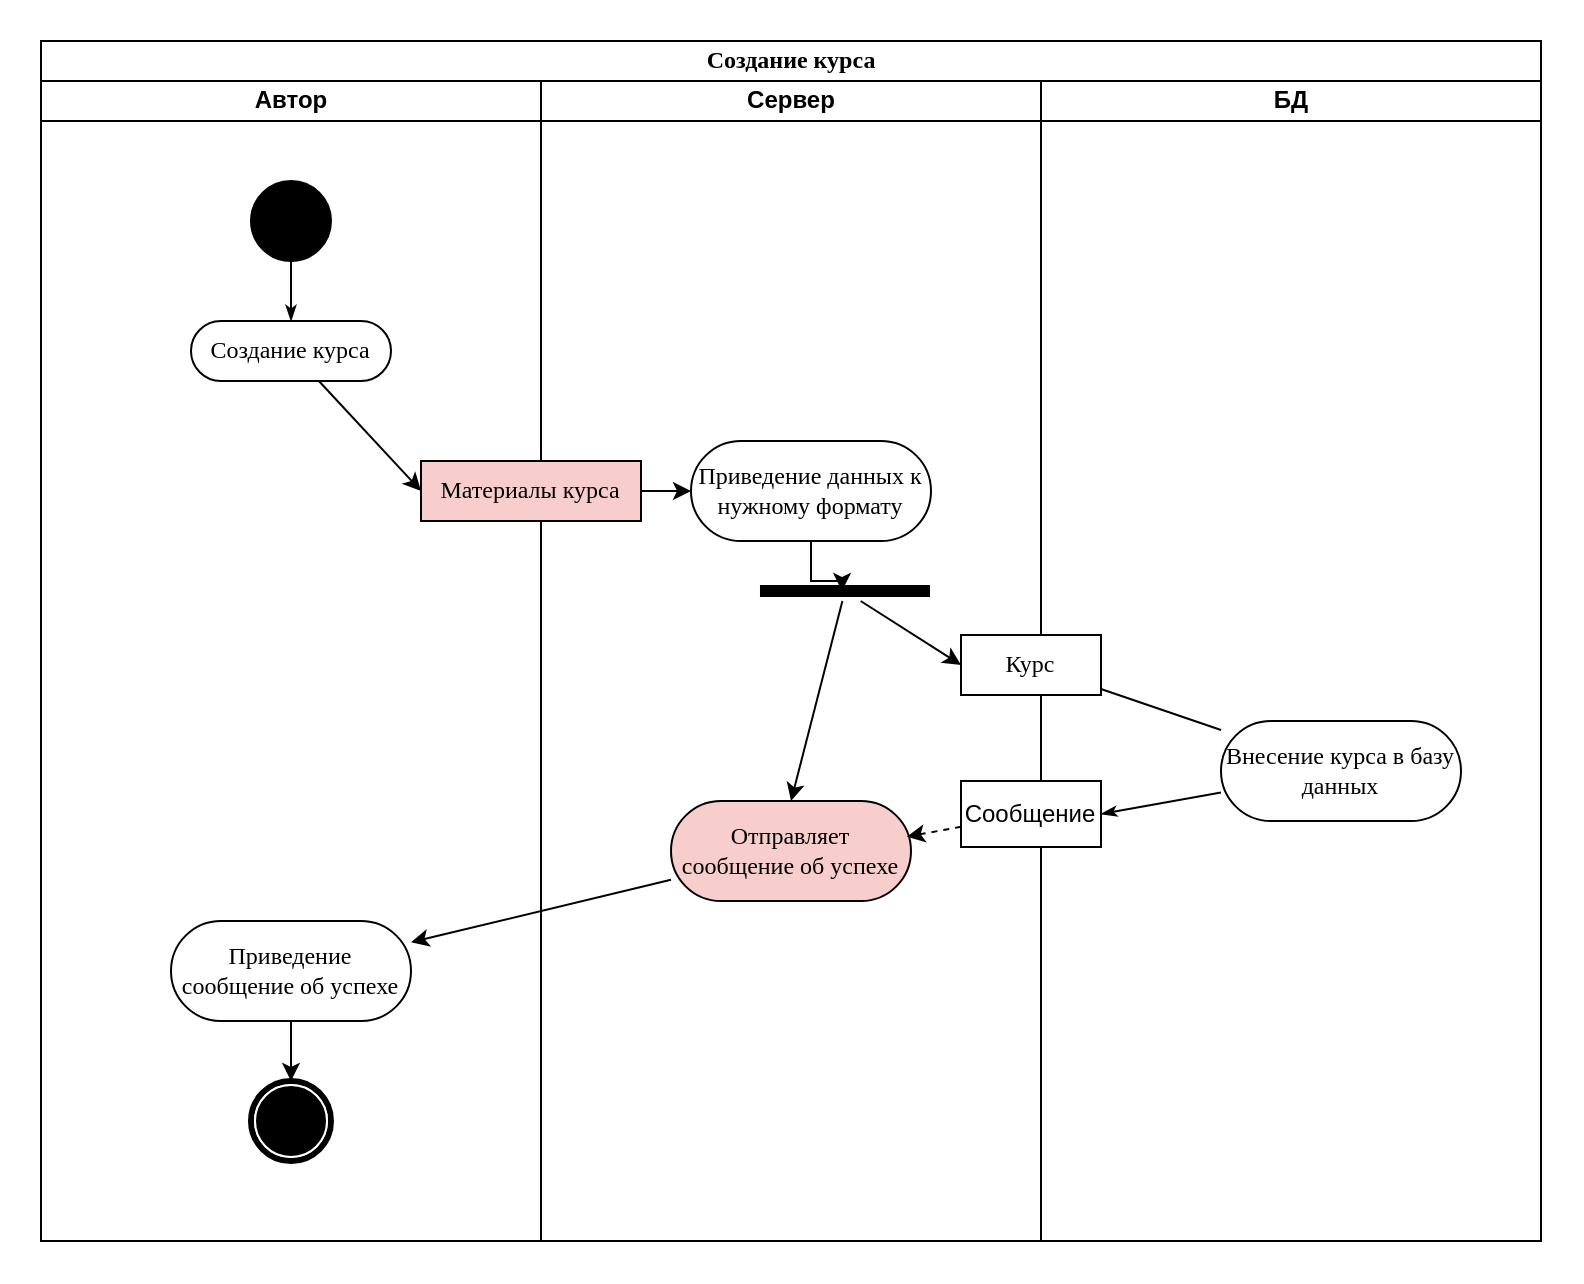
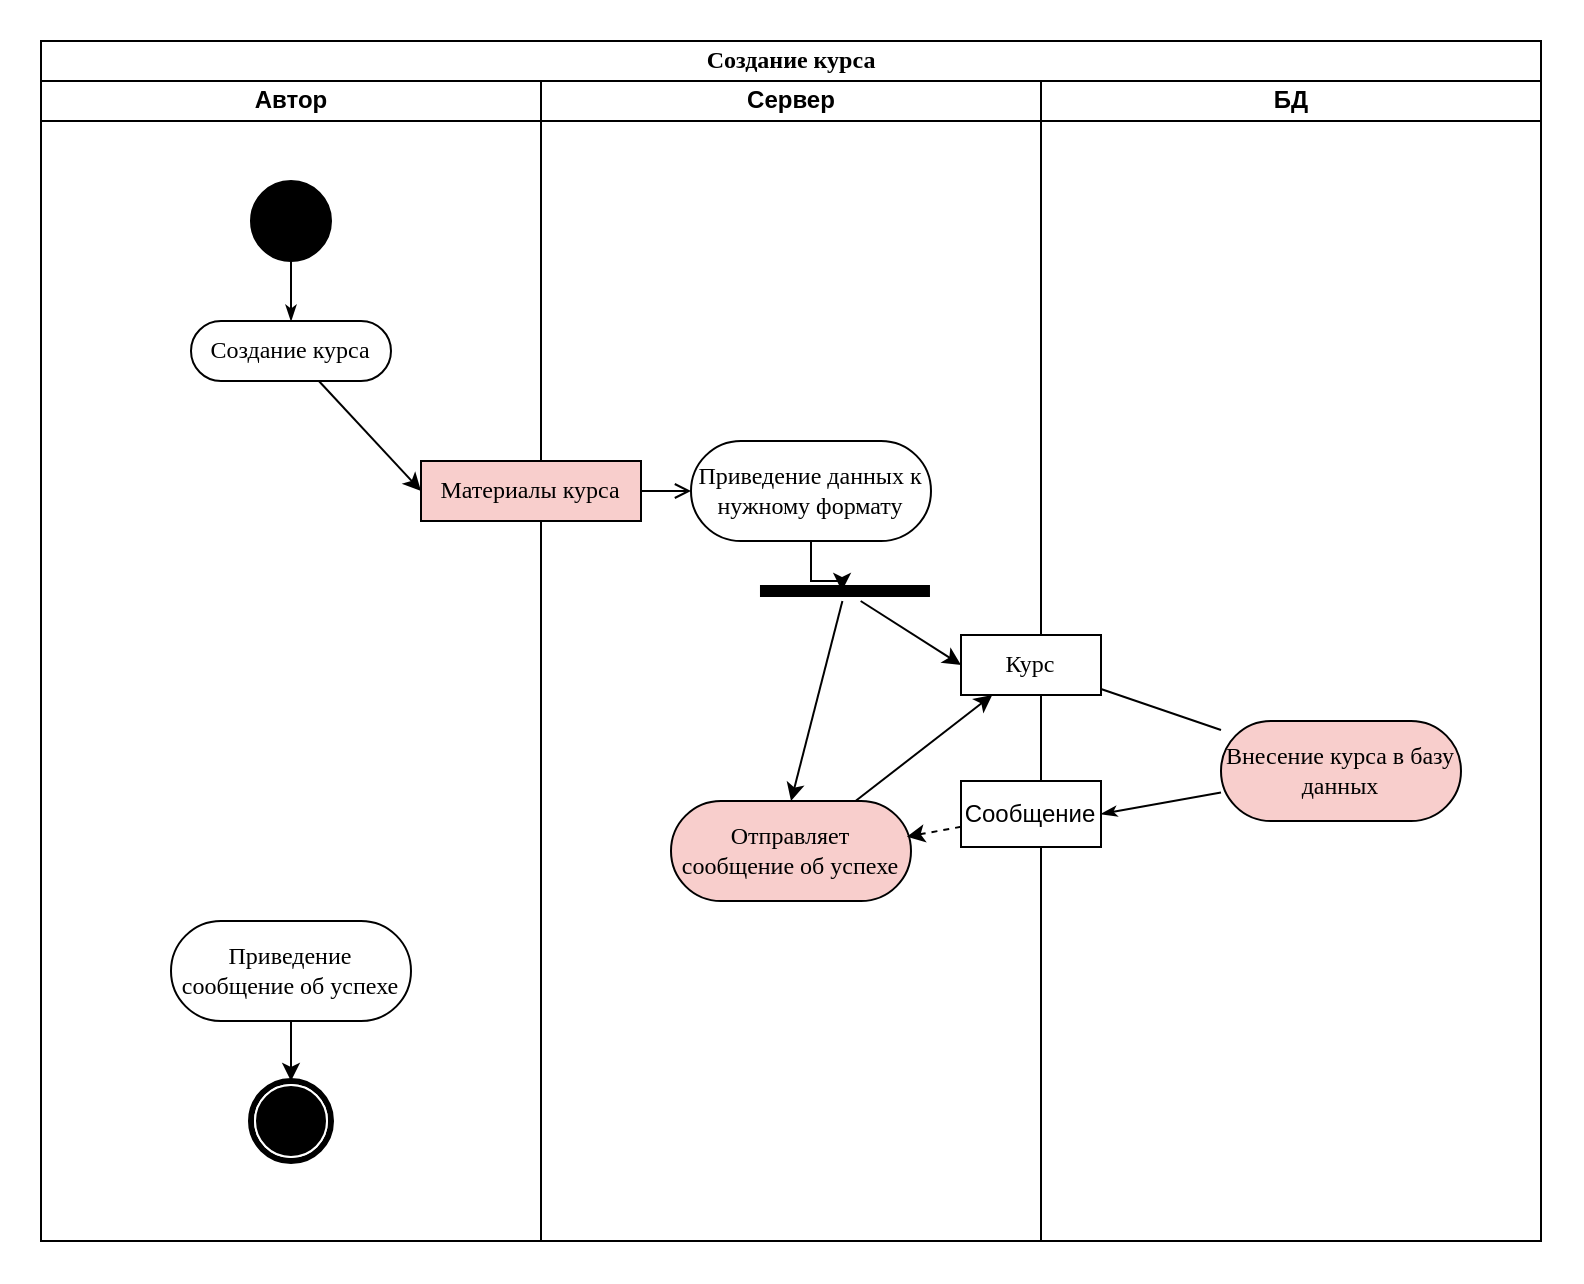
edge "Материалы курса" -> "Приведение данных к нужному формату": arrowhead classic -> open
node "Внесение курса в базу данных": fillcolor #ffffff -> #f8cecc
edge "Отправляет сообщение об успехе" -> "Приведение сообщение об успехе": now "Отправляет сообщение об успехе" -> "Курс"
